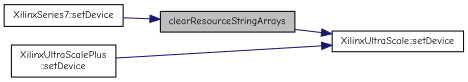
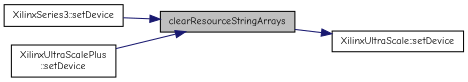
node "XilinxSeries7::setDevice": label "XilinxSeries7::setDevice" -> "XilinxSeries3::setDevice"
edge "XilinxUltraScalePlus ::setDevice" -> "XilinxUltraScale::setDevice": now "XilinxUltraScalePlus ::setDevice" -> "clearResourceStringArrays"
